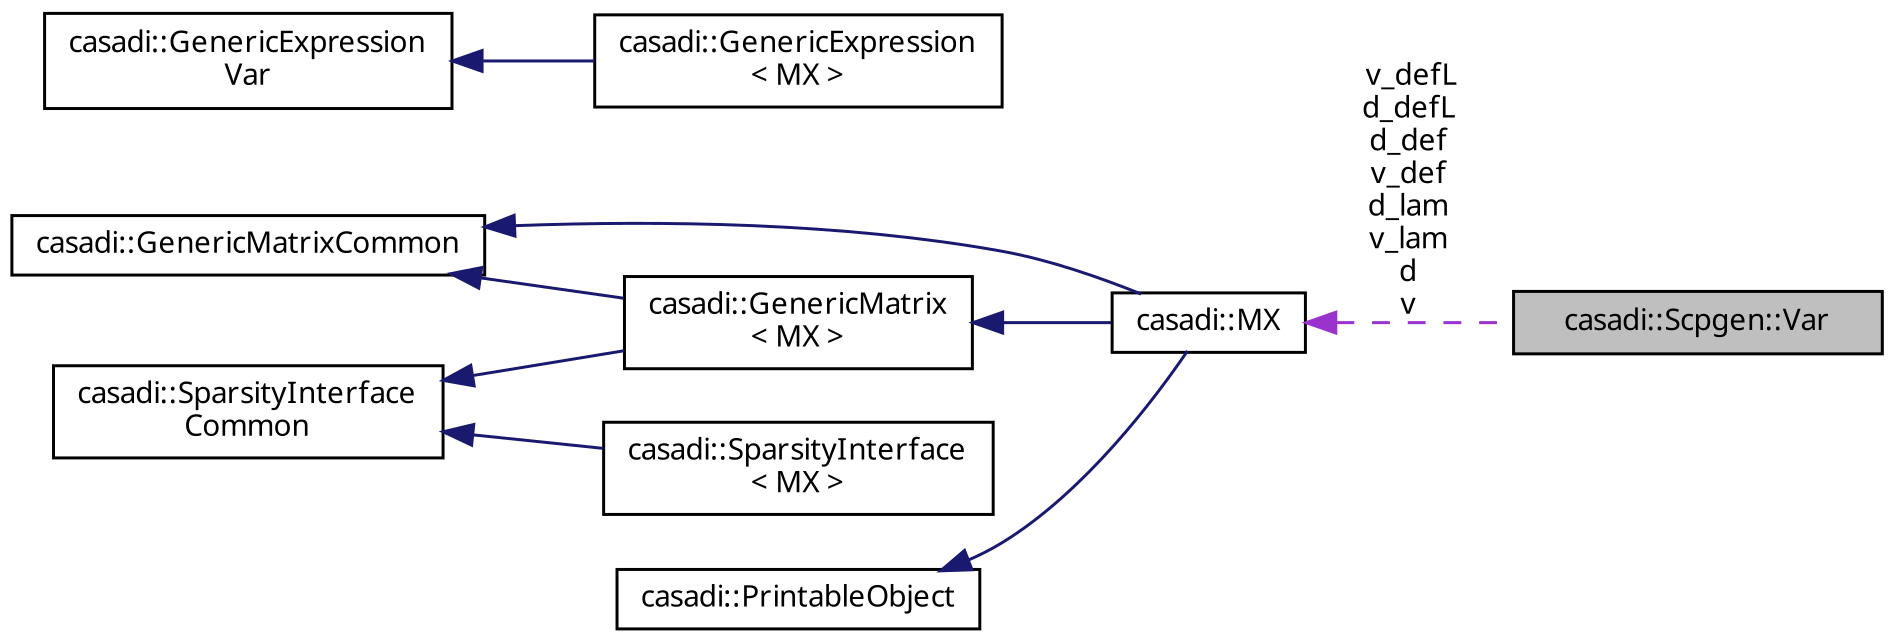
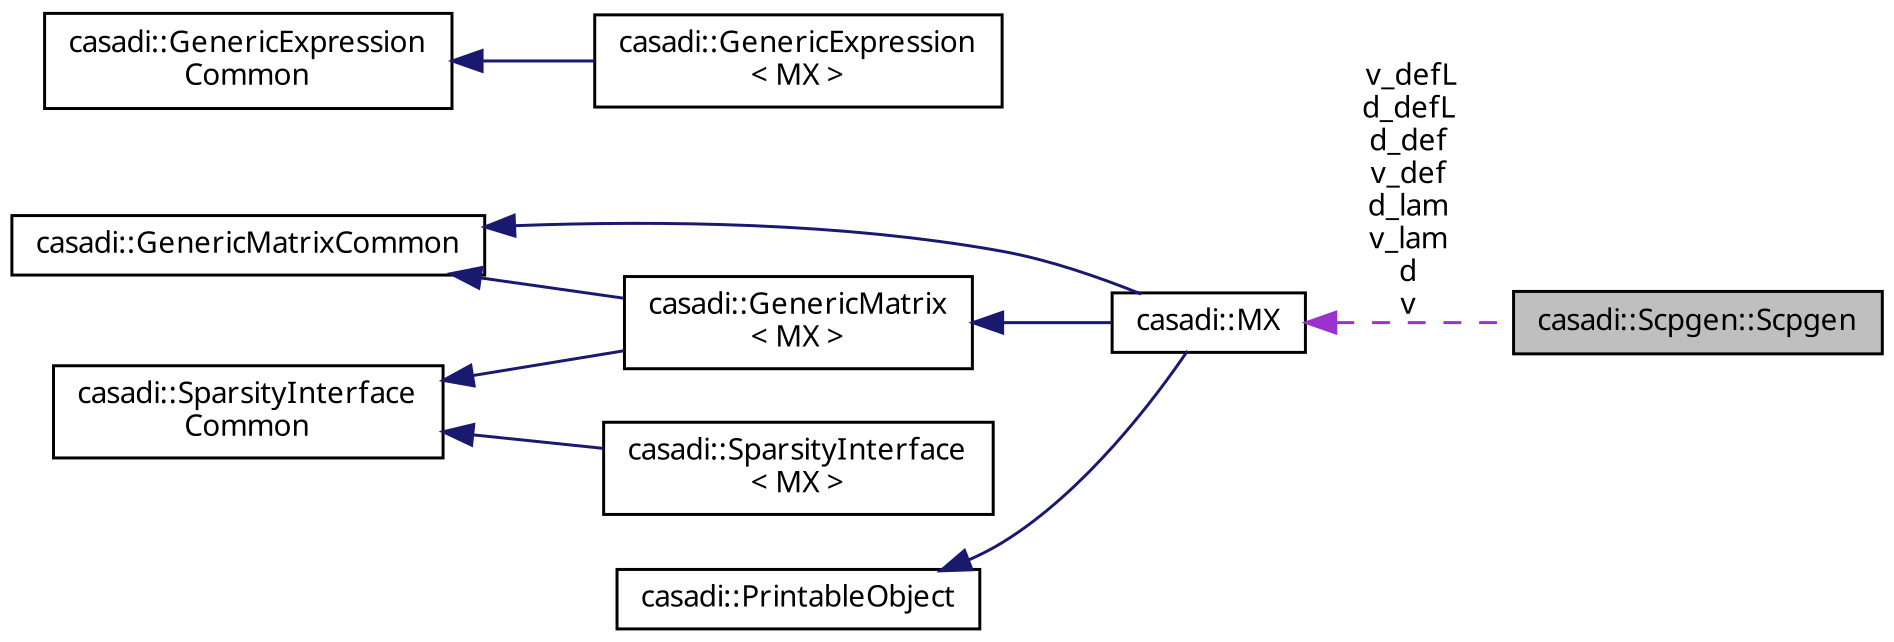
node "casadi::GenericExpression Var": label "casadi::GenericExpression Var" -> "casadi::GenericExpression Common"
node "casadi::Scpgen::Var": label "casadi::Scpgen::Var" -> "casadi::Scpgen::Scpgen"
